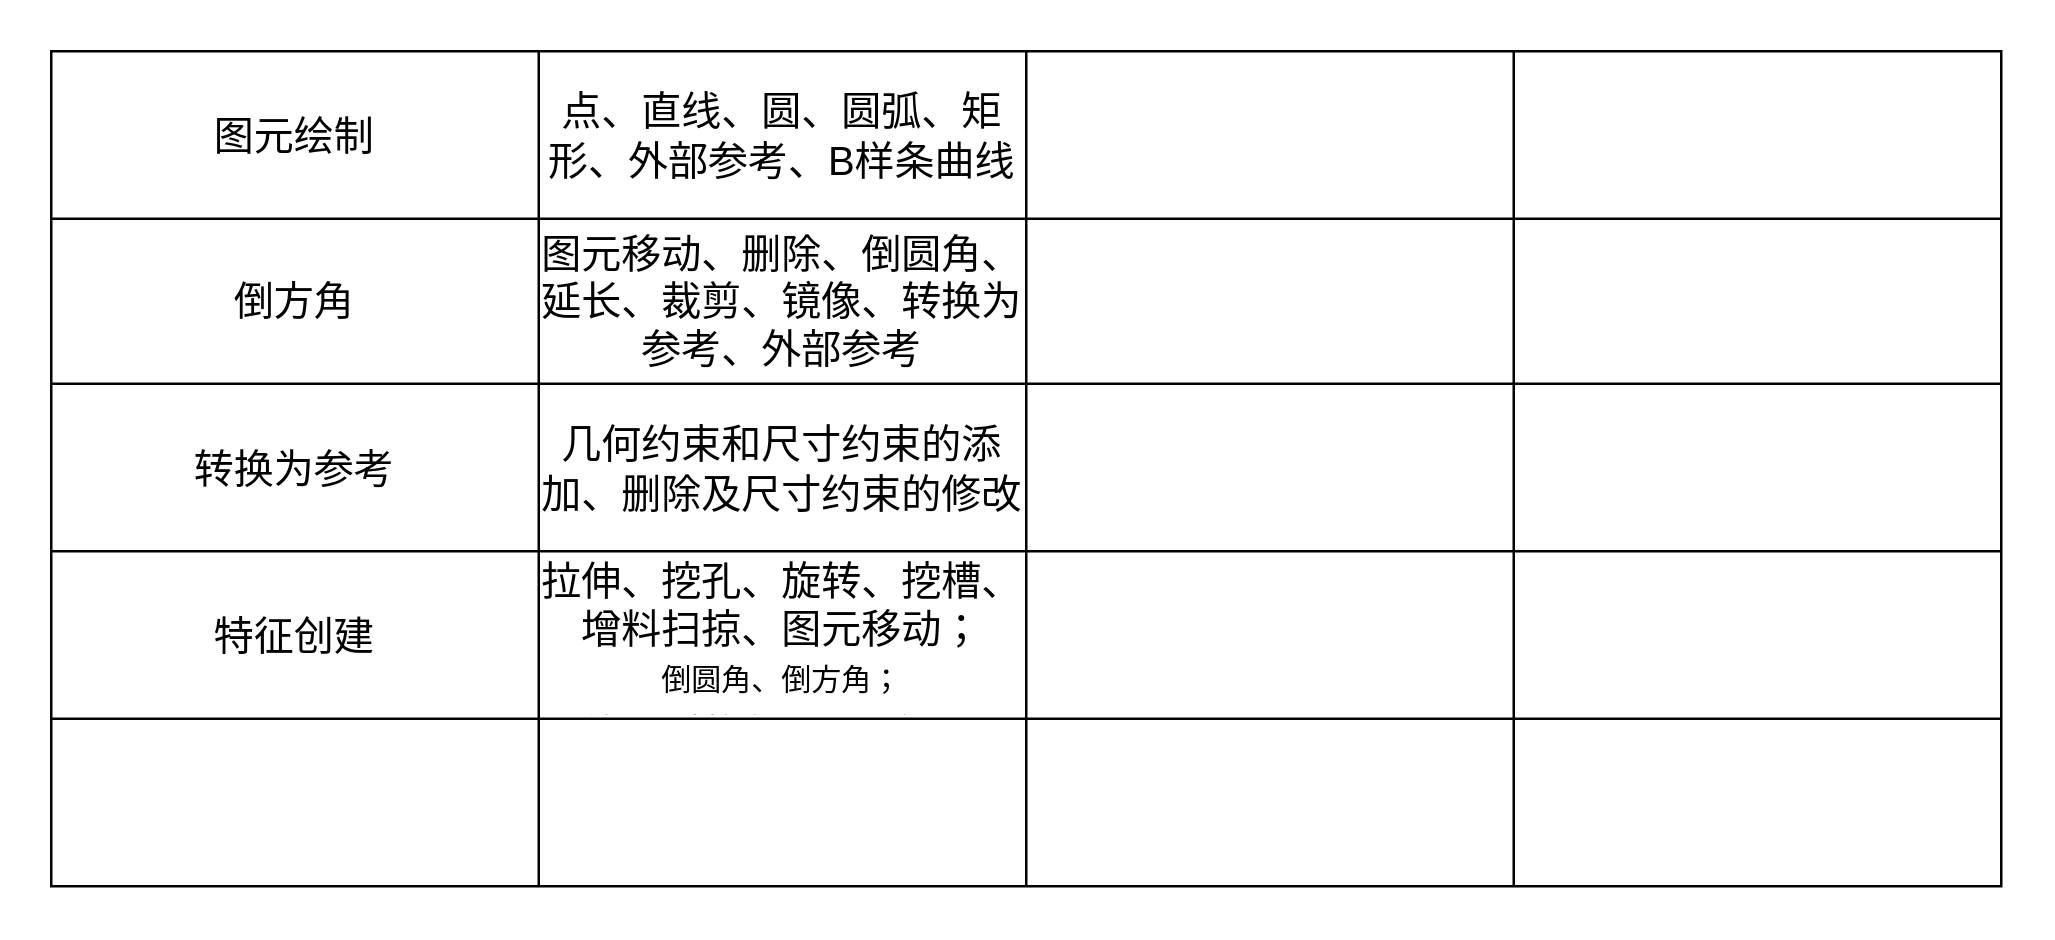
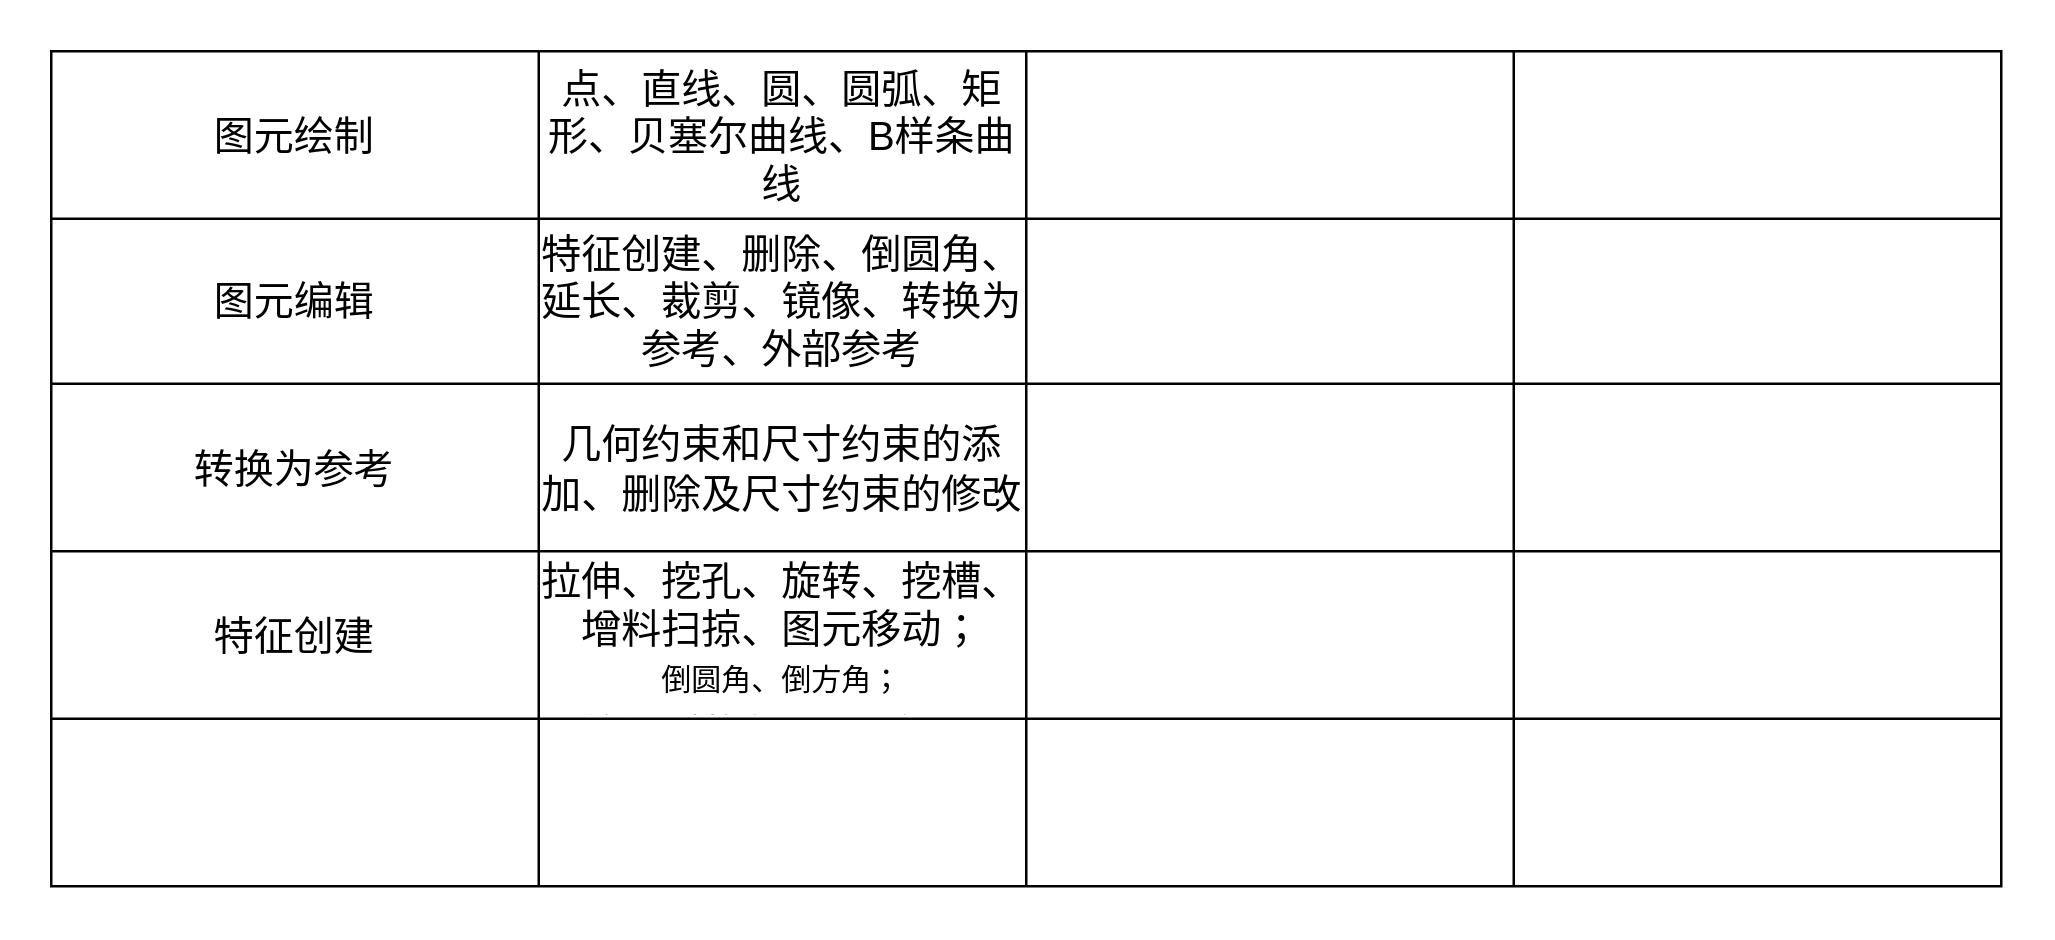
node "点、直线、圆、圆弧、矩形、外部参考、B样条曲线": label "点、直线、圆、圆弧、矩形、外部参考、B样条曲线" -> "点、直线、圆、圆弧、矩形、贝塞尔曲线、B样条曲线"
node "倒方角": label "倒方角" -> "图元编辑"
node "图元移动、删除、倒圆角、延长、裁剪、镜像、转换为参考、外部参考": label "图元移动、删除、倒圆角、延长、裁剪、镜像、转换为参考、外部参考" -> "特征创建、删除、倒圆角、延长、裁剪、镜像、转换为参考、外部参考"
